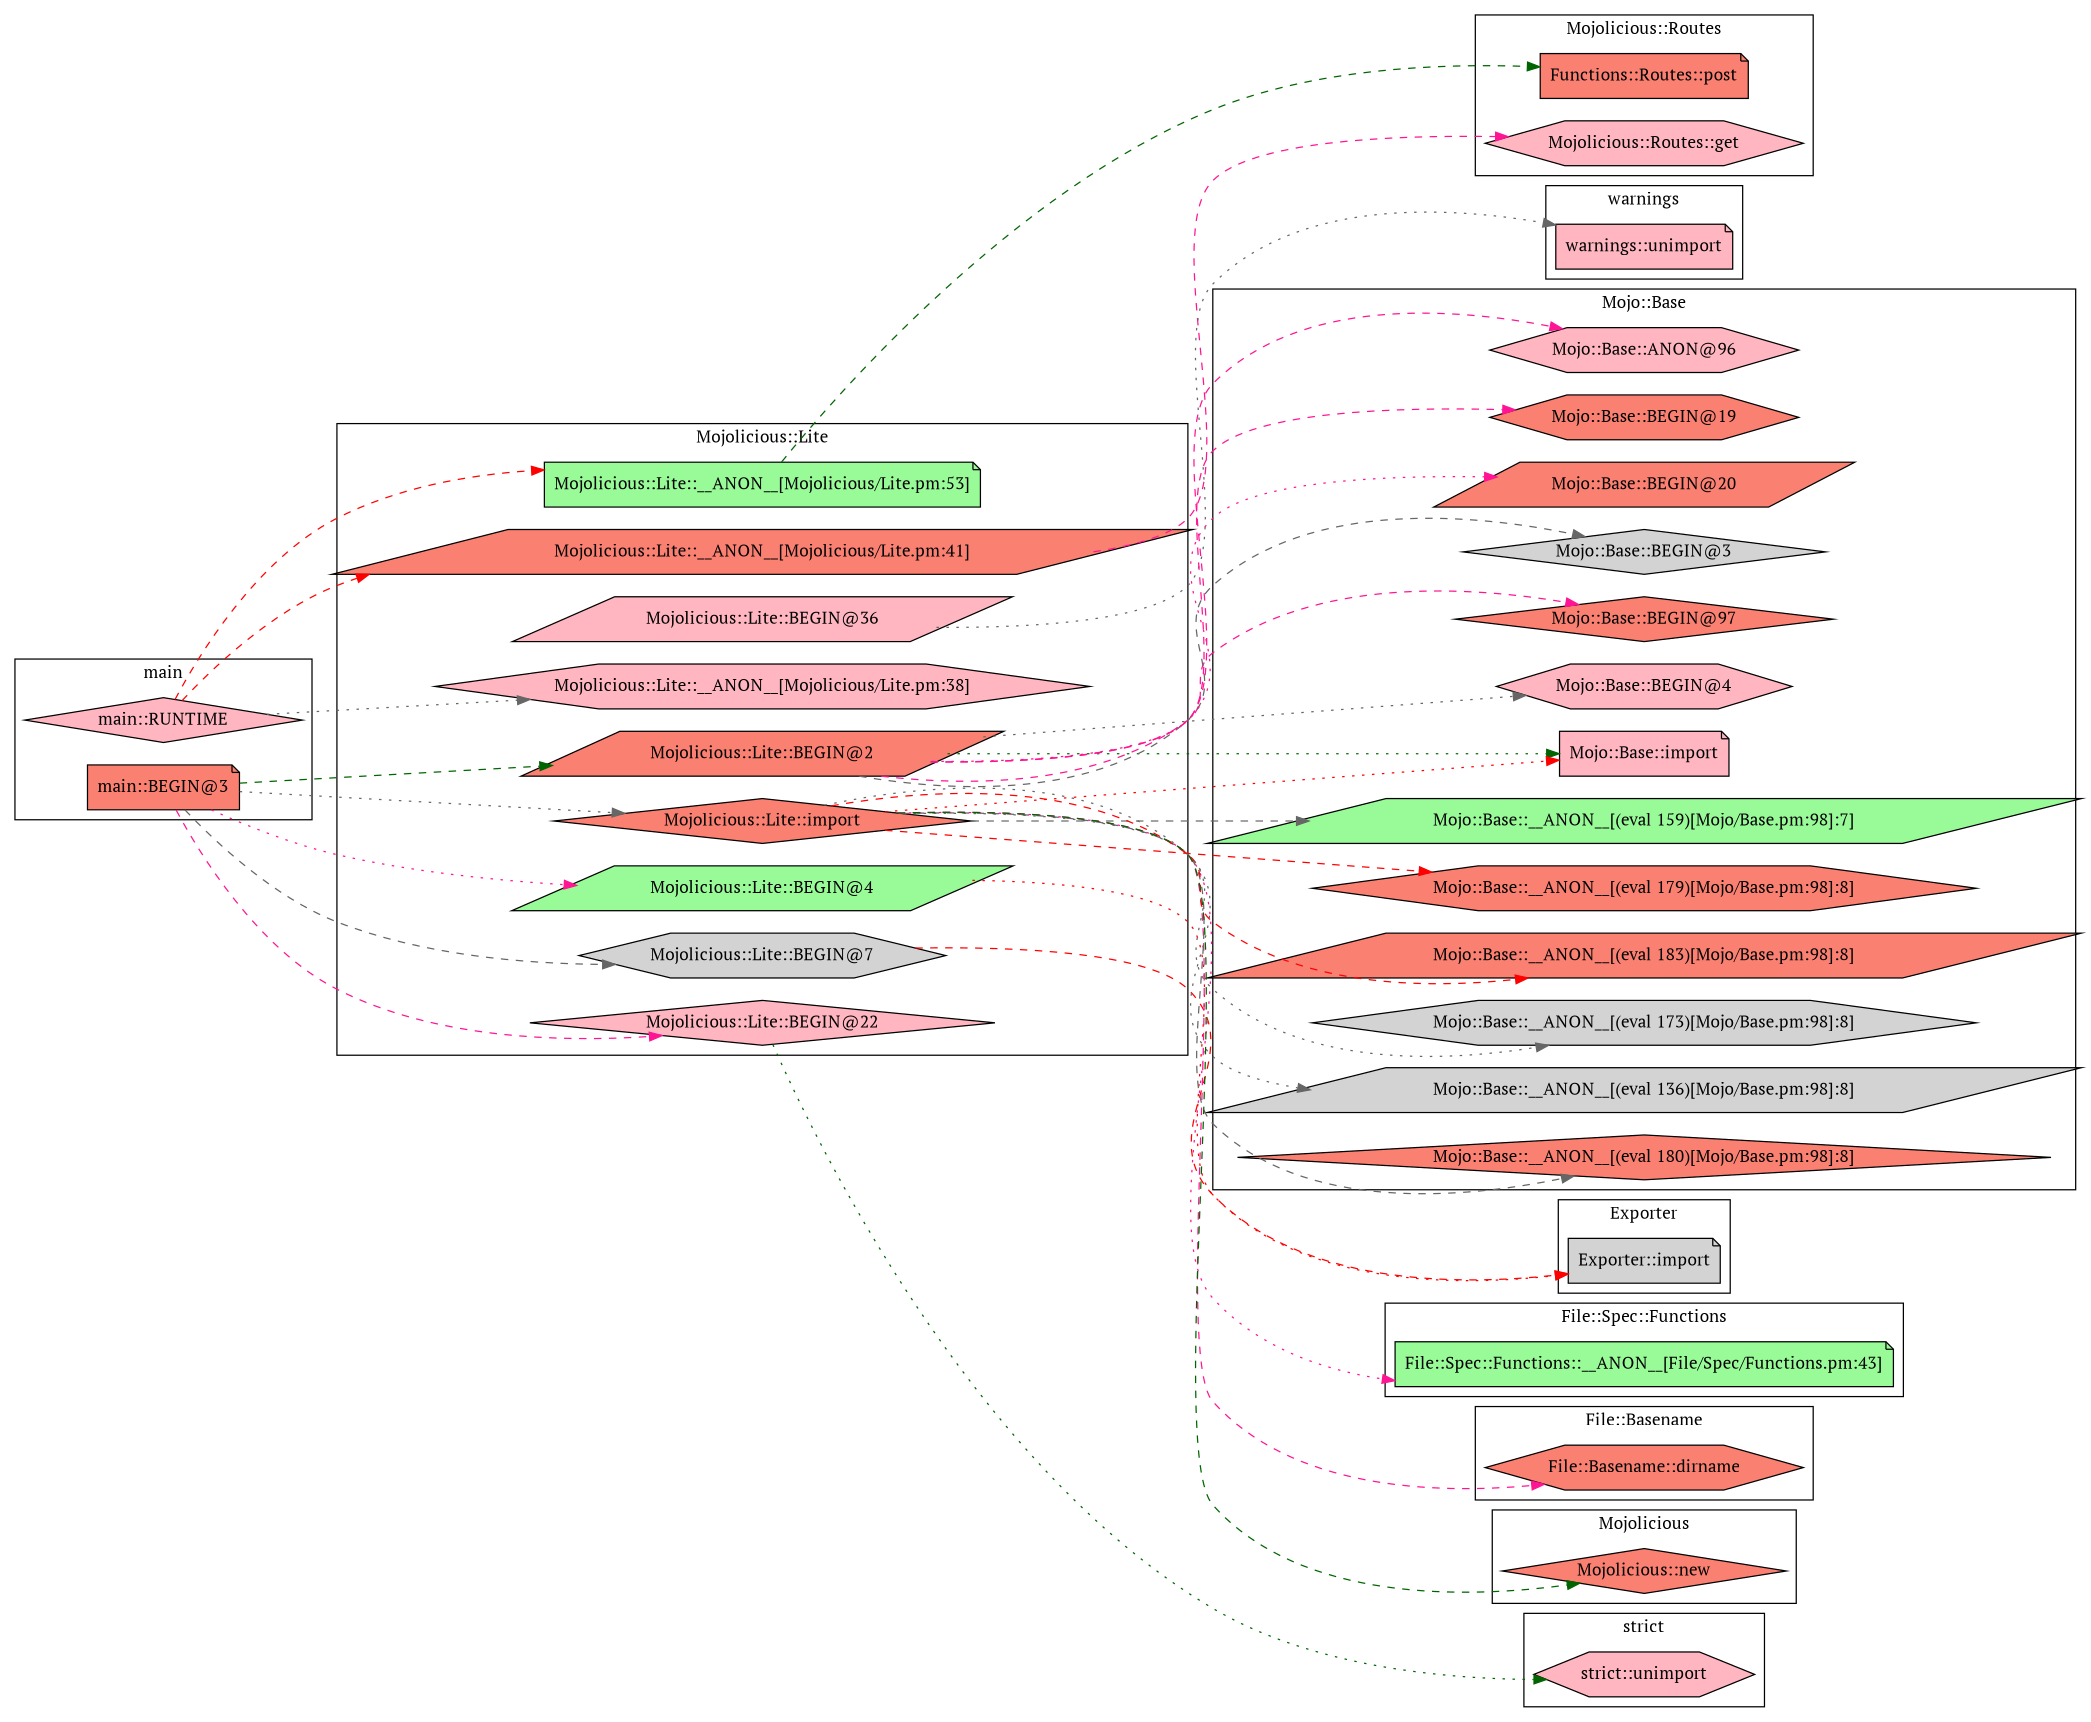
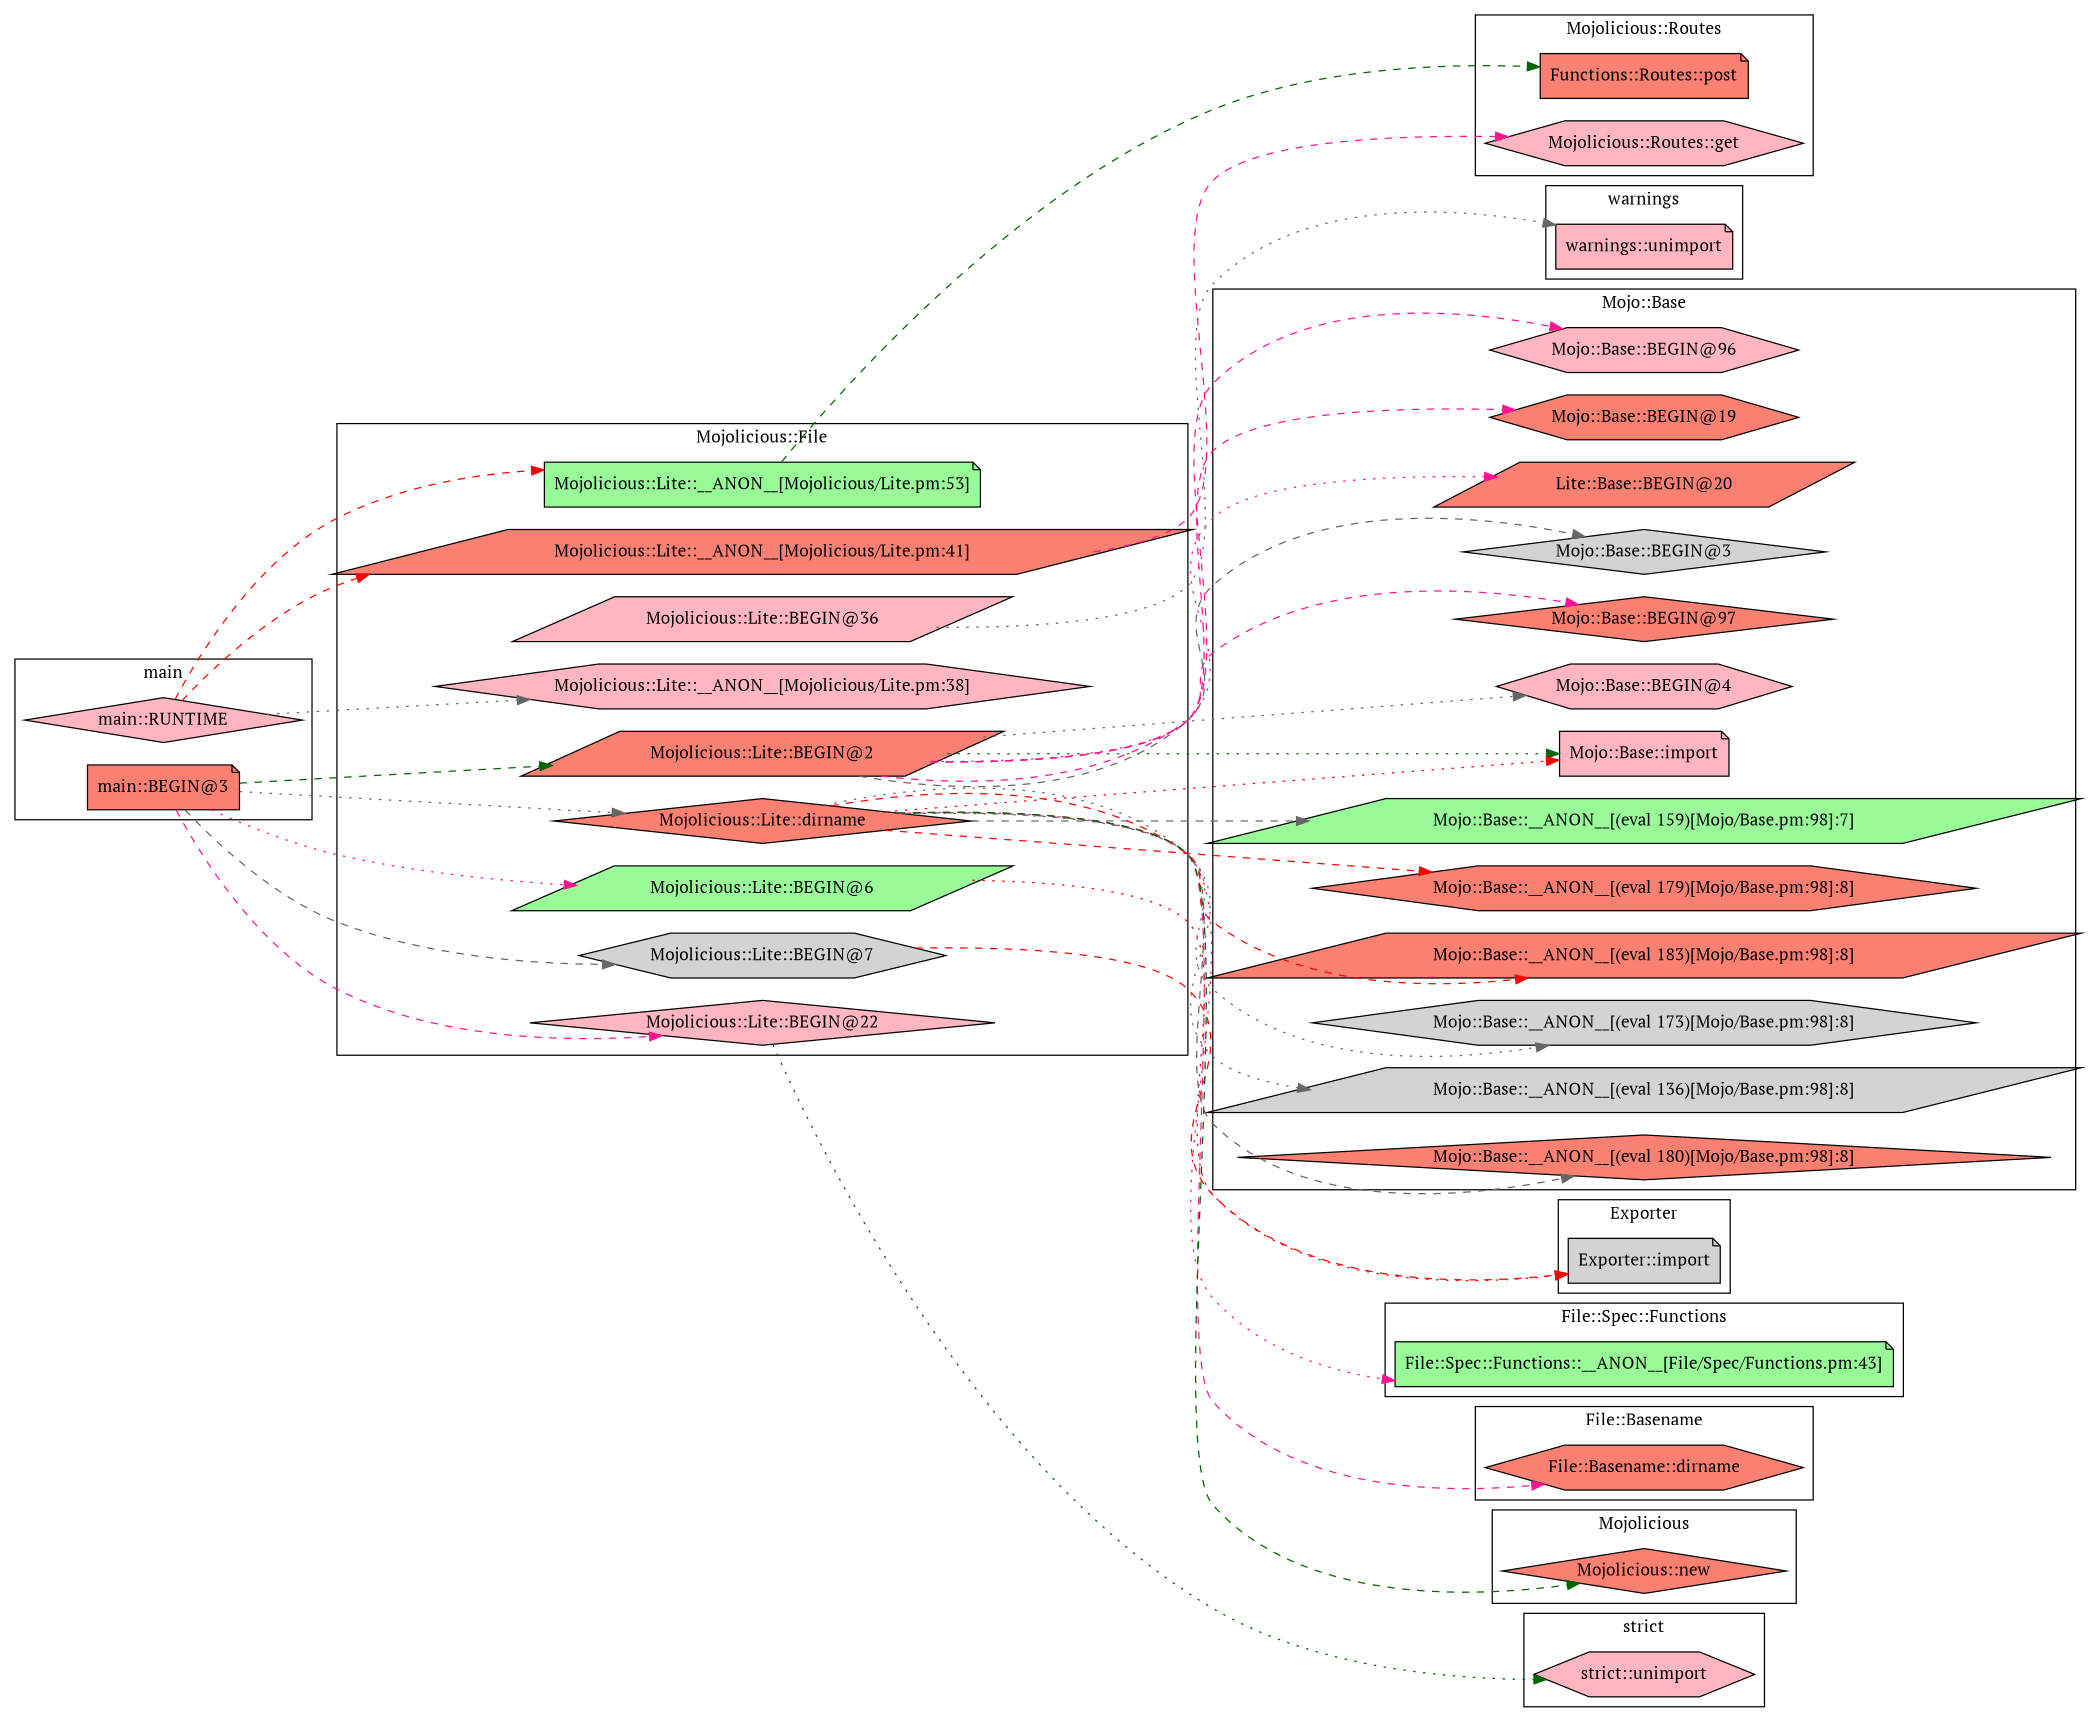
node "Mojo::Base::ANON@96": label "Mojo::Base::ANON@96" -> "Mojo::Base::BEGIN@96"
cluster "Mojolicious::Lite": label "Mojolicious::Lite" -> "Mojolicious::File"
node "Mojo::Base::BEGIN@20": label "Mojo::Base::BEGIN@20" -> "Lite::Base::BEGIN@20"
node "Mojolicious::Lite::import": label "Mojolicious::Lite::import" -> "Mojolicious::Lite::dirname"
node "Mojolicious::Lite::BEGIN@4": label "Mojolicious::Lite::BEGIN@4" -> "Mojolicious::Lite::BEGIN@6"
